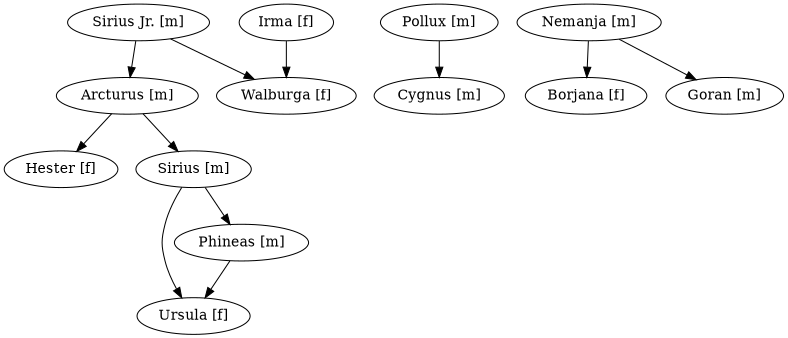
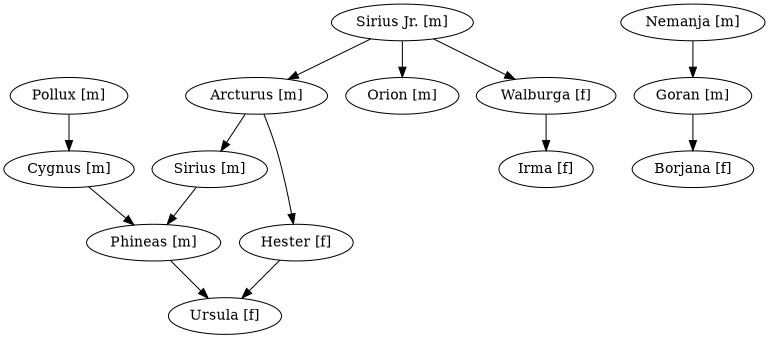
edge "Irma [f]" -> "Walburga [f]": reversed
edge "Nemanja [m]" -> "Borjana [f]": now "Goran [m]" -> "Borjana [f]"
node "Orion [m]": added
edge "Cygnus [m]" -> "Phineas [m]": added
edge "Sirius [m]" -> "Ursula [f]": now "Hester [f]" -> "Ursula [f]"
